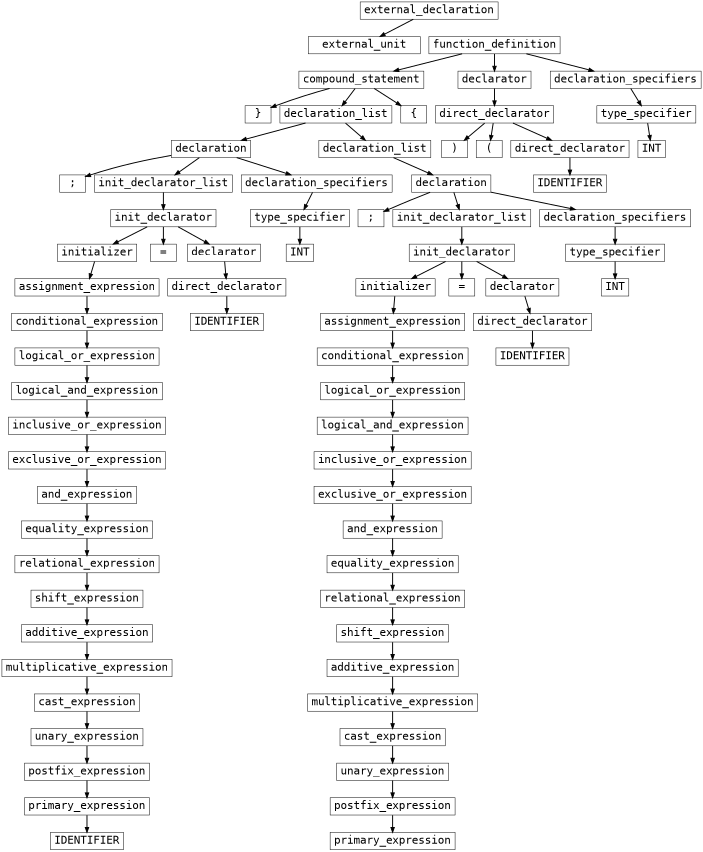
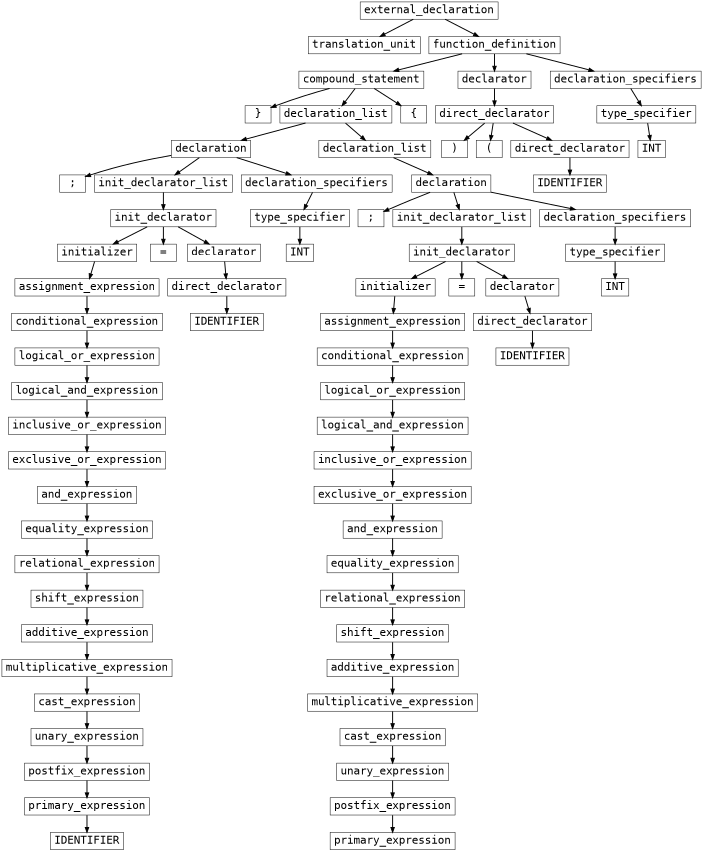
edge "external_declaration" -> "function_definition": added
node "external_unit": label "external_unit" -> "translation_unit"
